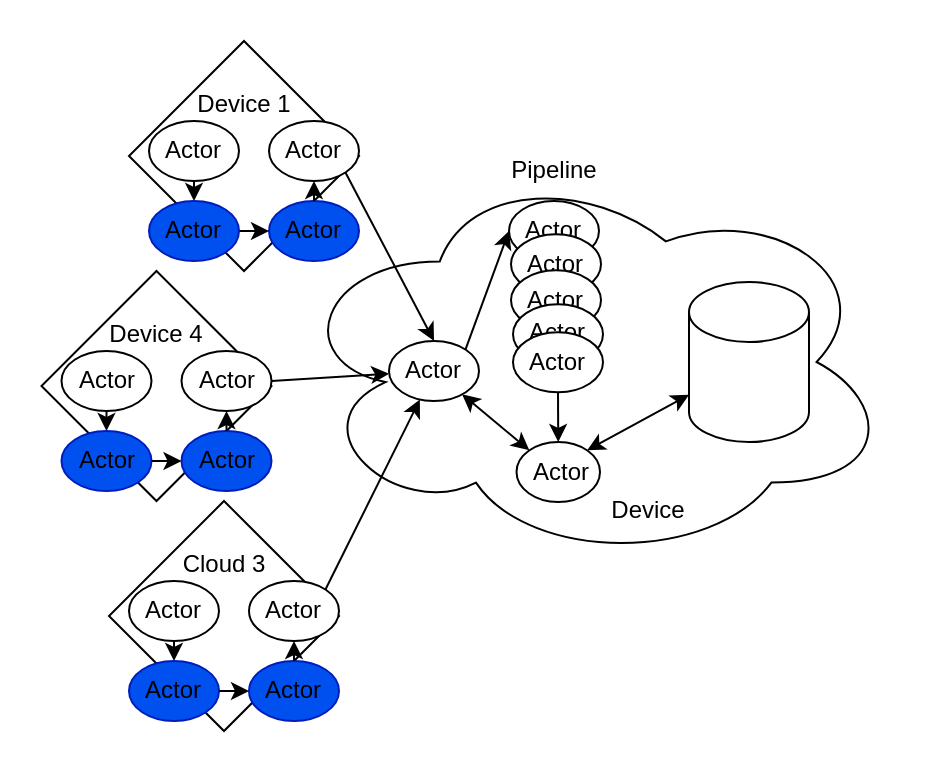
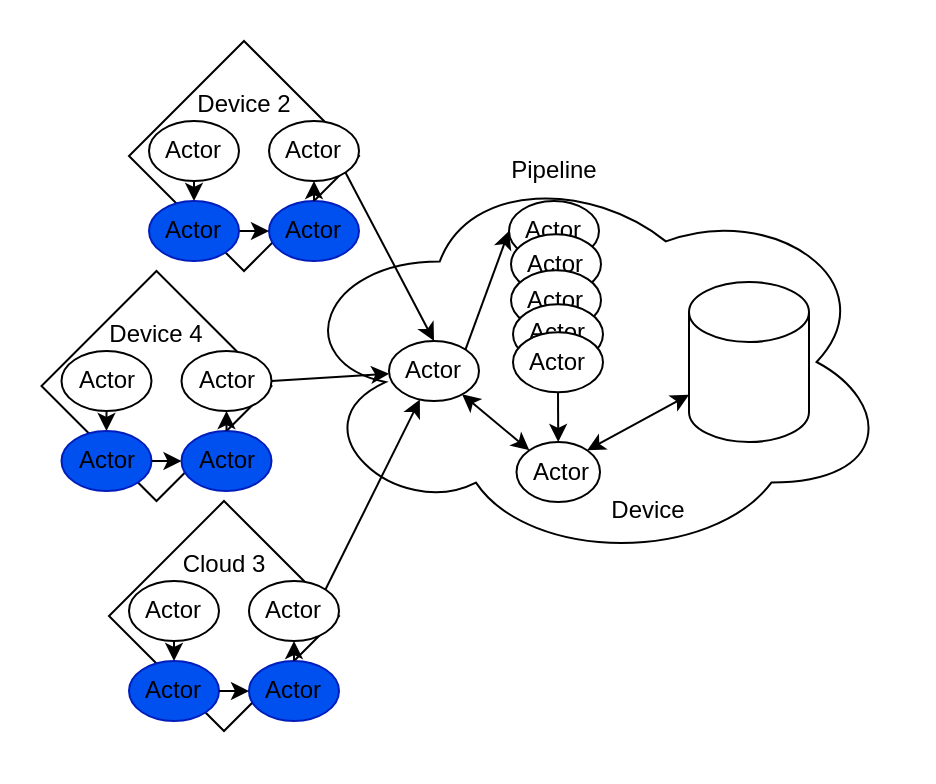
node "Device 1": label "Device 1" -> "Device 2"
